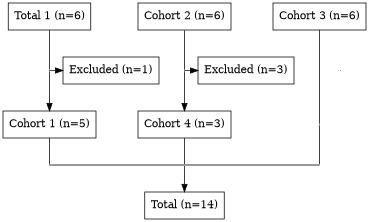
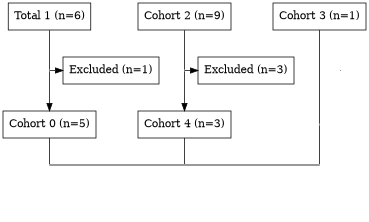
node "Cohort 2 (n=6)": label "Cohort 2 (n=6)" -> "Cohort 2 (n=9)"
node "Cohort 3 (n=6)": label "Cohort 3 (n=6)" -> "Cohort 3 (n=1)"
node "Cohort 1 (n=5)": label "Cohort 1 (n=5)" -> "Cohort 0 (n=5)"
node "Total (n=14)": removed
